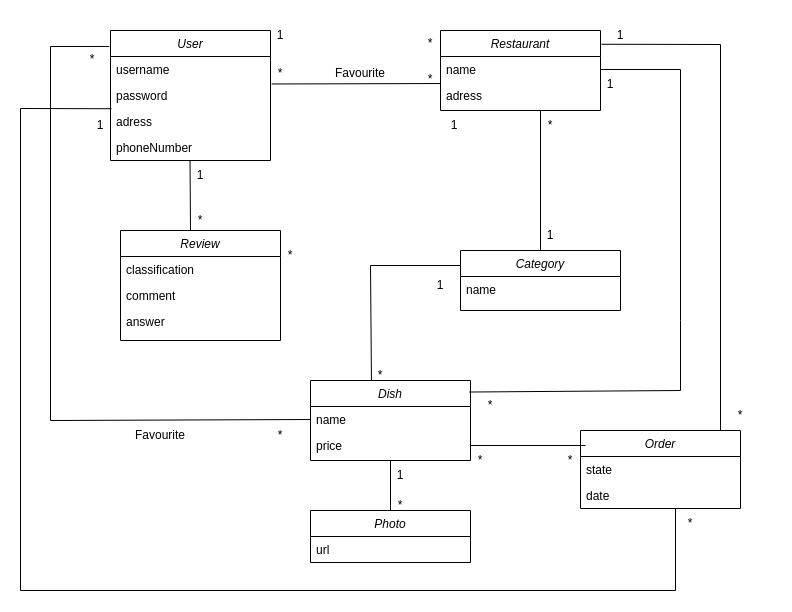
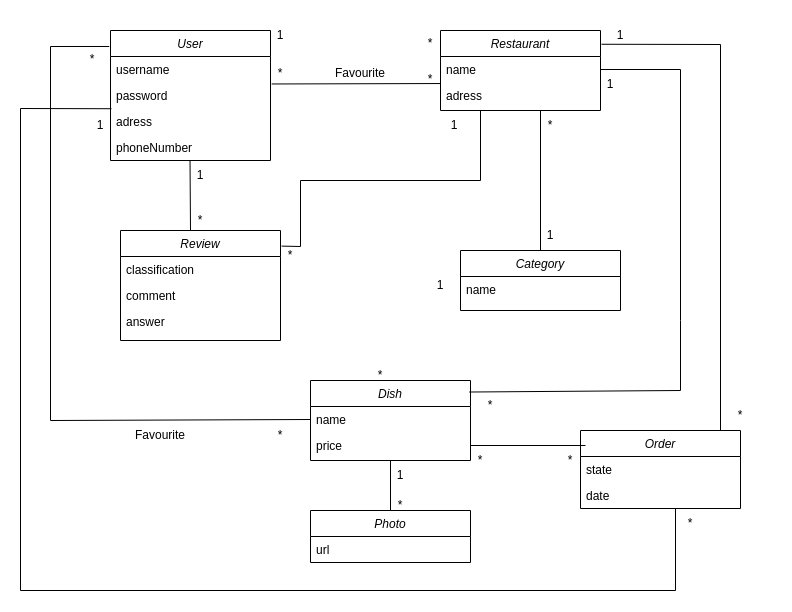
edge "Restaurant" -- "Review": added
edge "Category" -- "Dish": removed
